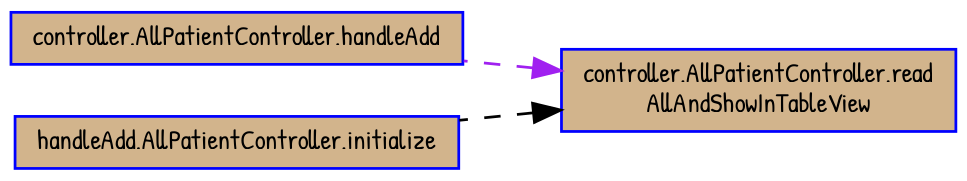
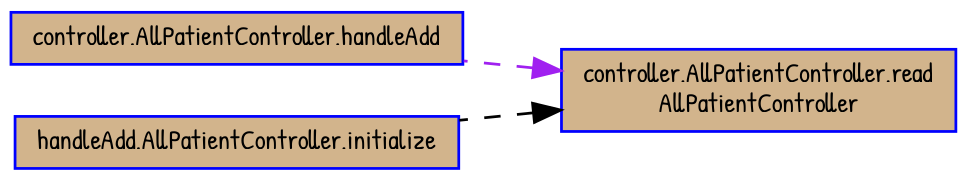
node "controller.AllPatientController.read AllAndShowInTableView": label "controller.AllPatientController.read AllAndShowInTableView" -> "controller.AllPatientController.read AllPatientController"
